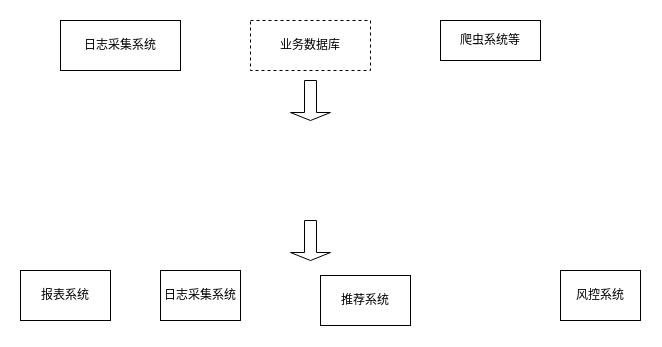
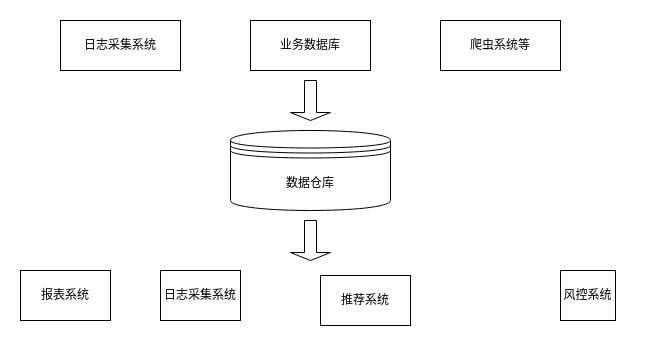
node "爬虫系统等": size 100x40 -> 120x50
node "业务数据库": style dashed -> solid
node "数据仓库": added
node "风控系统": size 80x50 -> 55x50
